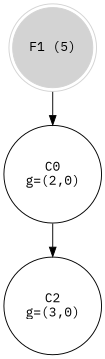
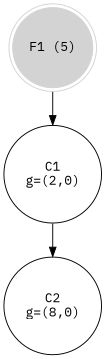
node "C0 g=(2,0)": label "C0 g=(2,0)" -> "C1 g=(2,0)"
node "C2 g=(3,0)": label "C2 g=(3,0)" -> "C2 g=(8,0)"
